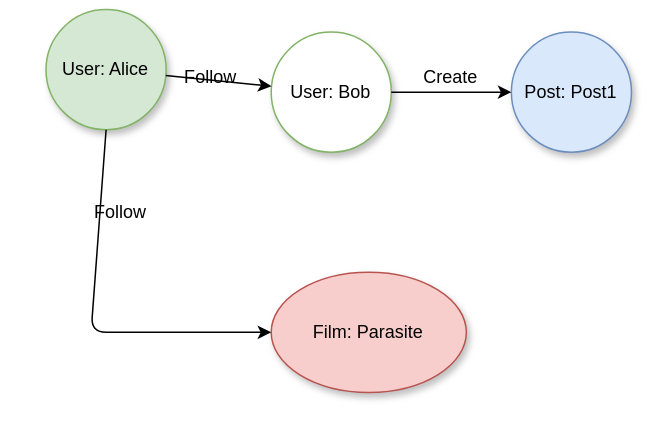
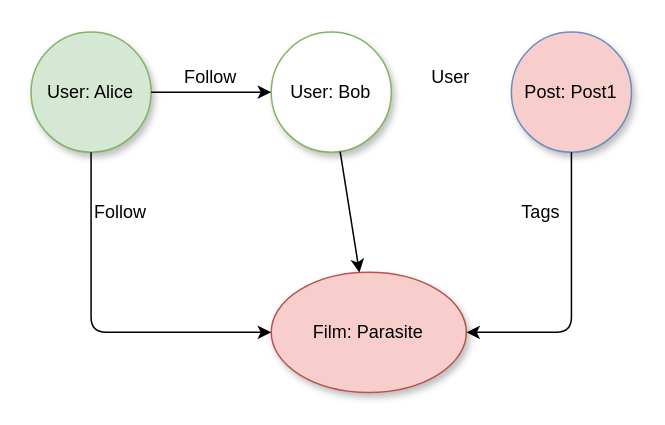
node "User: Alice": moved (106, 69) -> (91, 92)
node "Create": label "Create" -> "User"
edge "User: Bob" -> "Post: Post1": now "User: Bob" -> "Film: Parasite"
node "Post: Post1": fillcolor #dae8fc -> #f8cecc
node "Tags": added
edge "Post: Post1" -> "Film: Parasite": added
